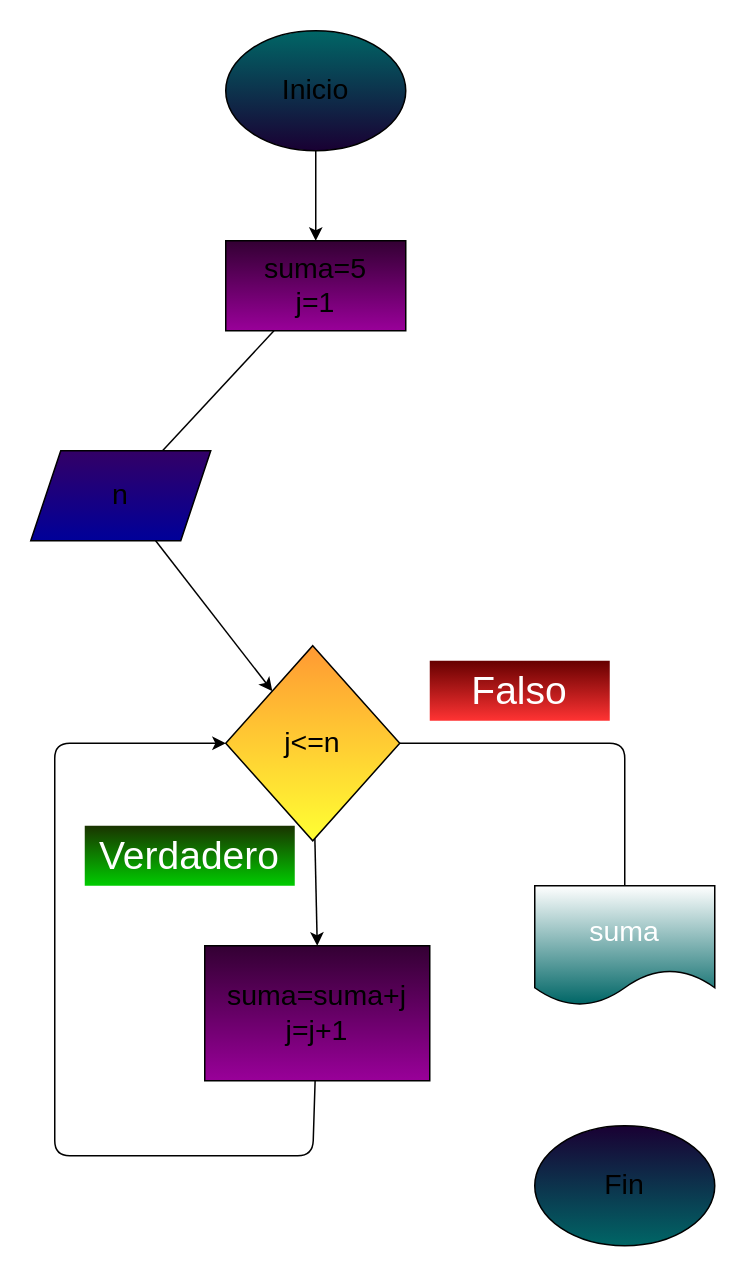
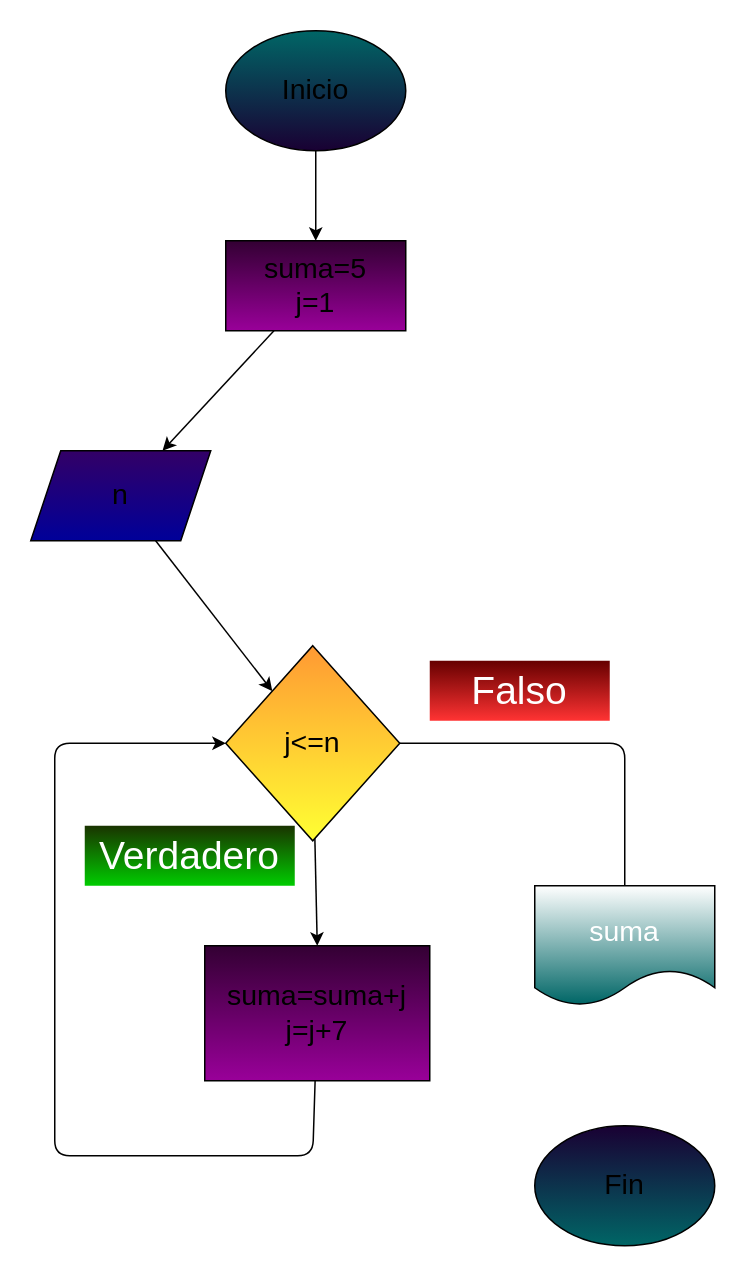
edge "suma=5 j=1" -- "n": arrowhead none -> classic
node "suma=suma+j j=j+1": label "suma=suma+j j=j+1" -> "suma=suma+j j=j+7"
